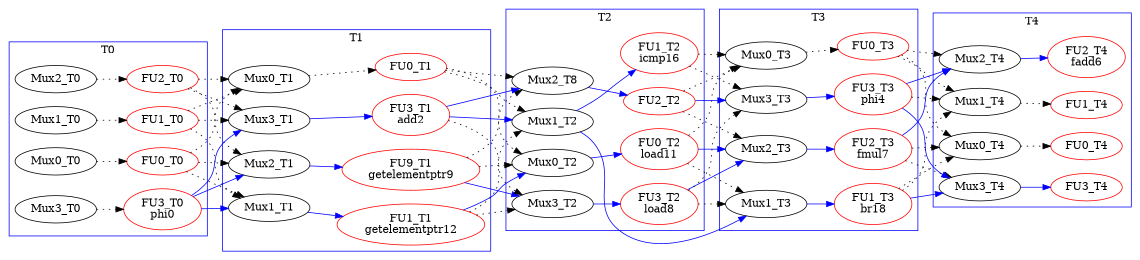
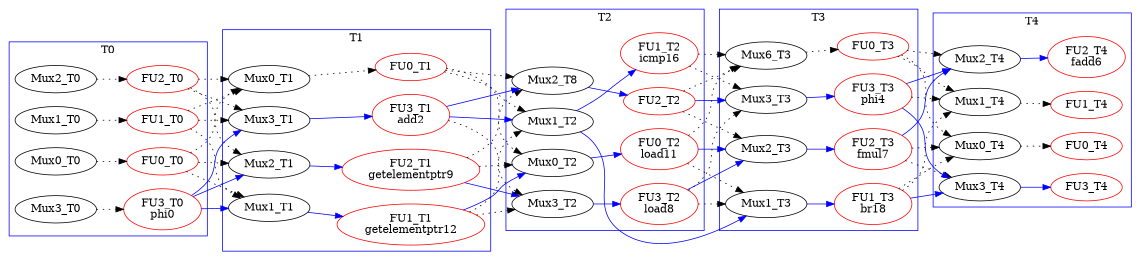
node "Mux0_T3": label "Mux0_T3" -> "Mux6_T3"
node "FU9_T1 getelementptr9": label "FU9_T1 getelementptr9" -> "FU2_T1 getelementptr9"
